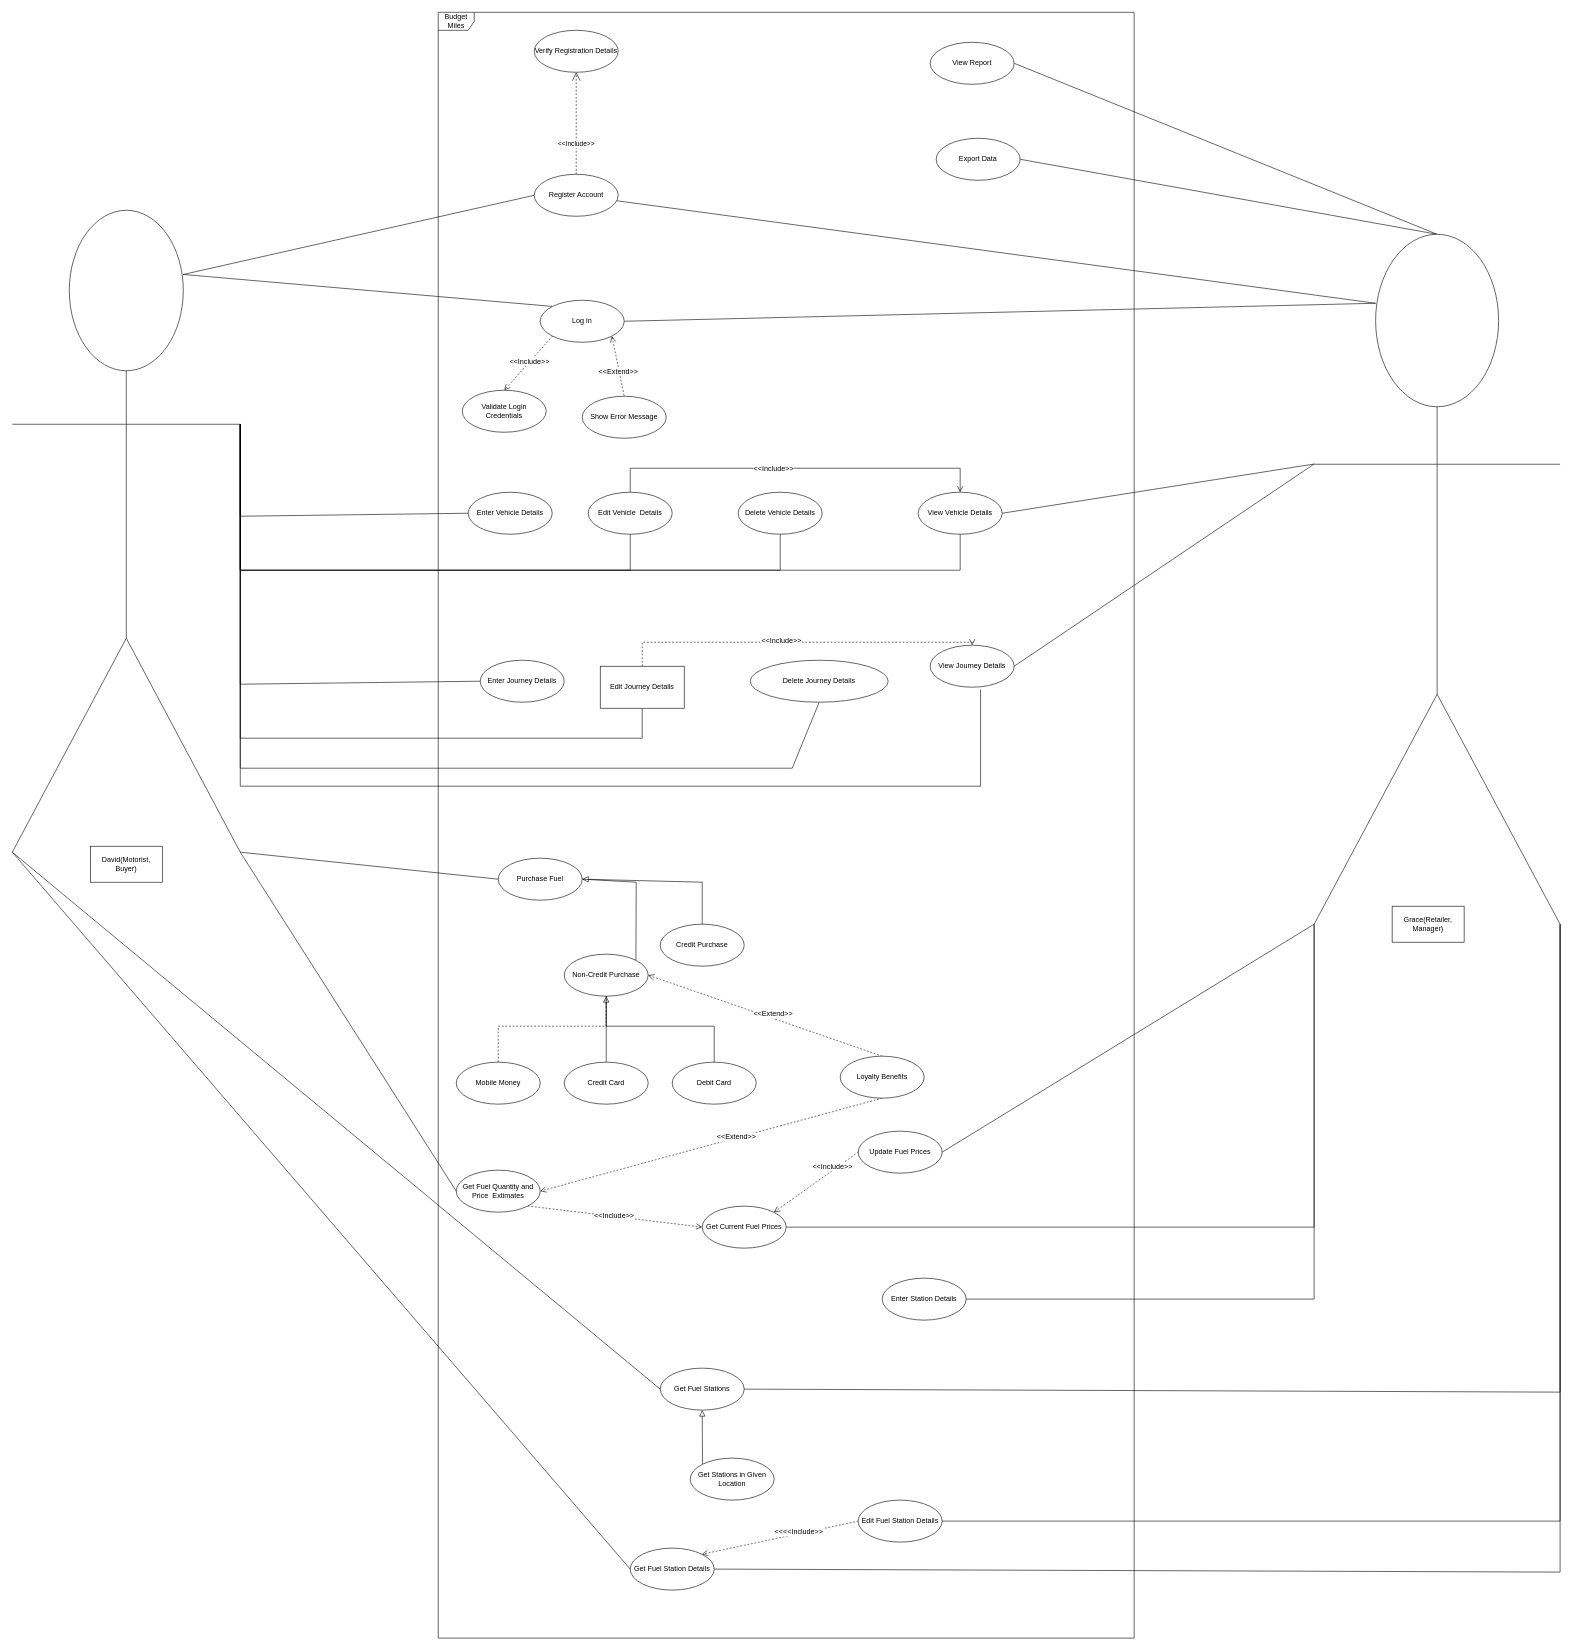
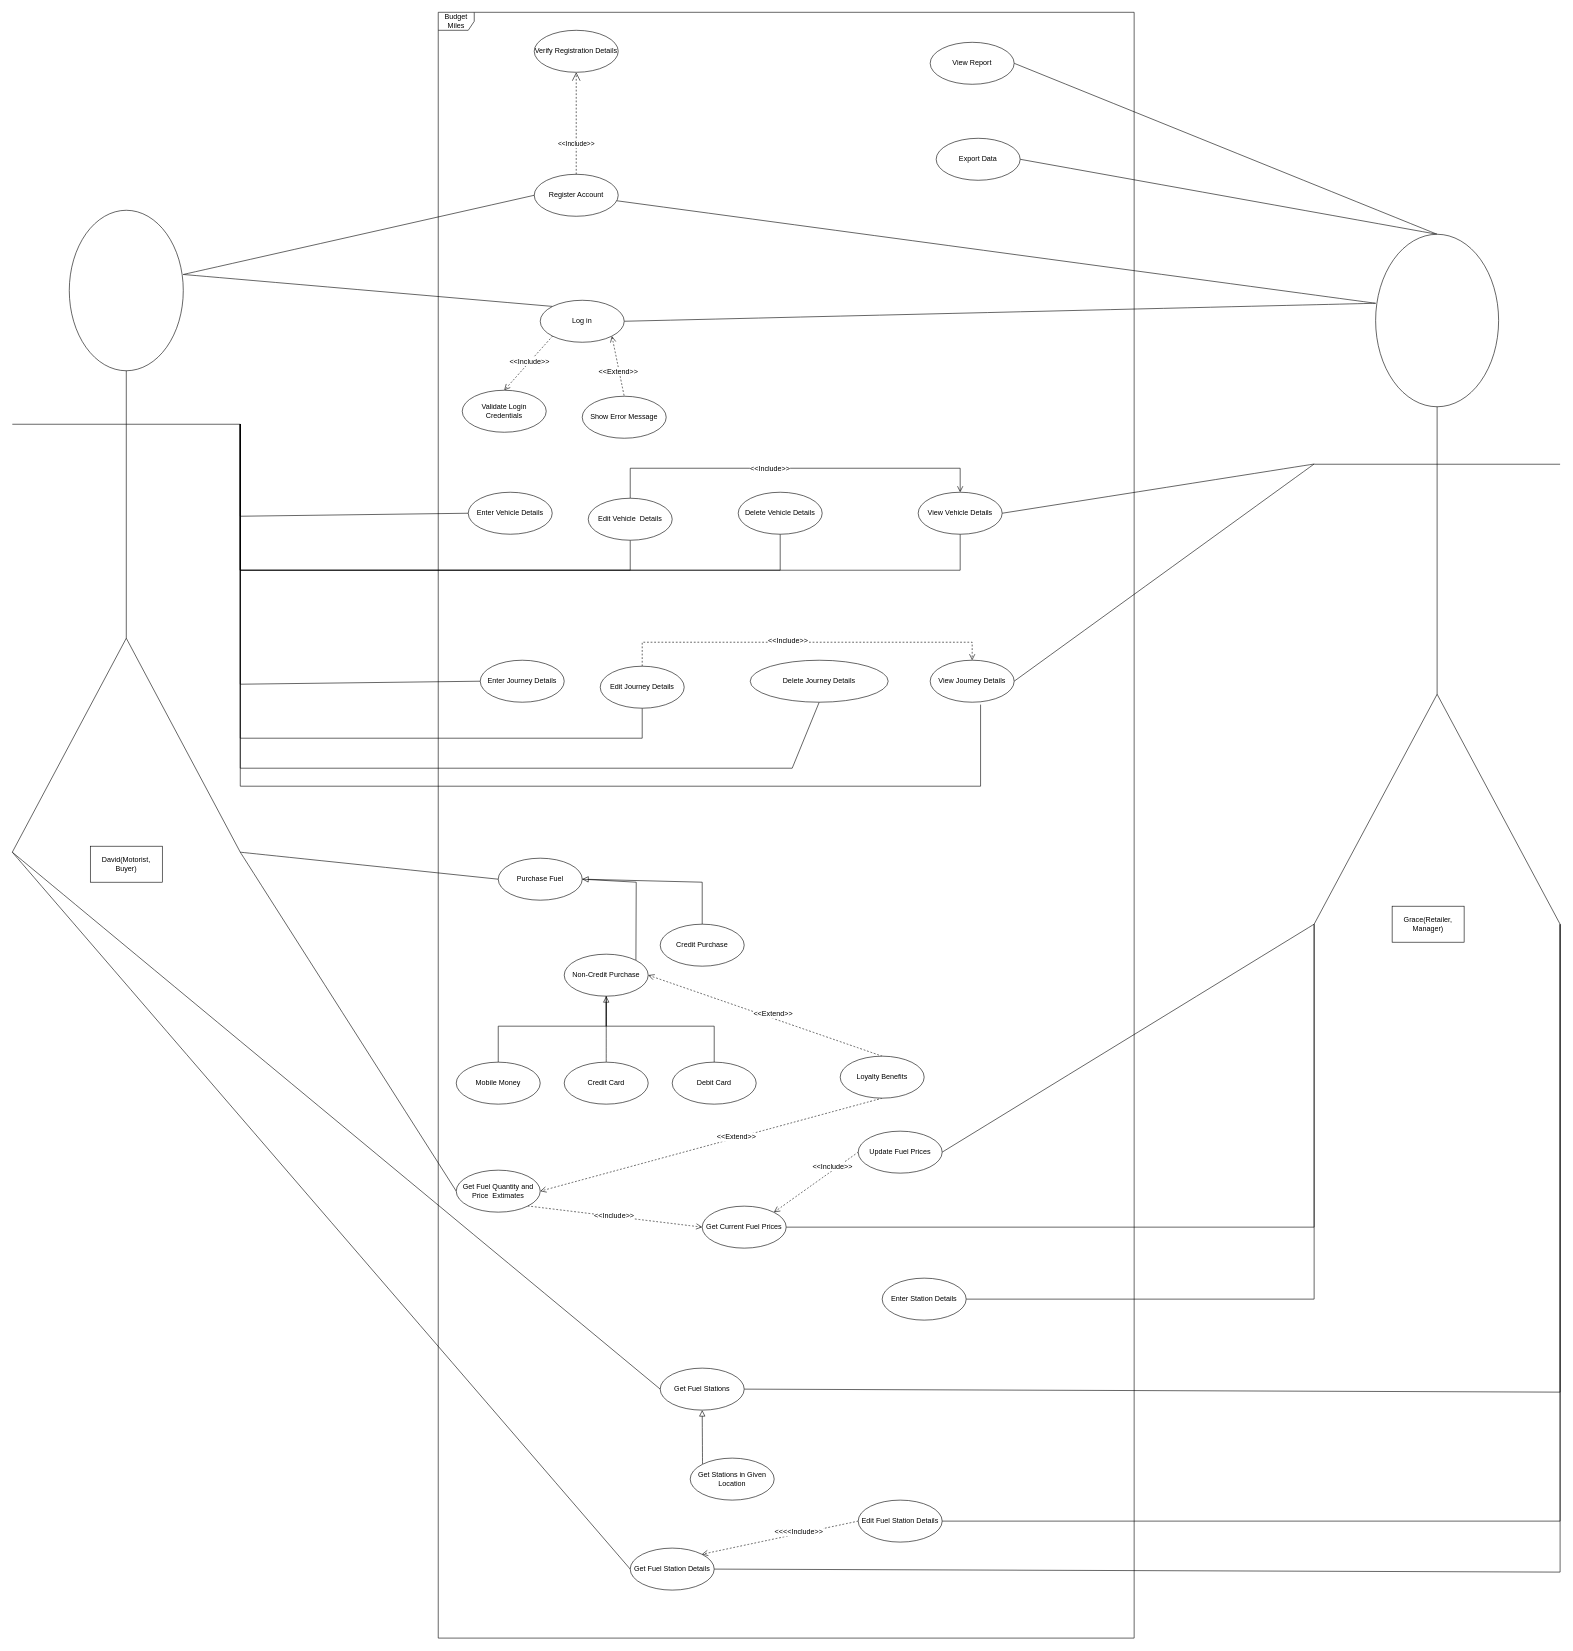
node "Edit Vehicle Details": moved (630, 513) -> (630, 519)
node "View Journey Details": moved (972, 666) -> (972, 681)
node "Edit Journey Details": shape rectangle -> ellipse
edge "Non-Credit Purchase" -- "Mobile Money": style dashed -> solid
